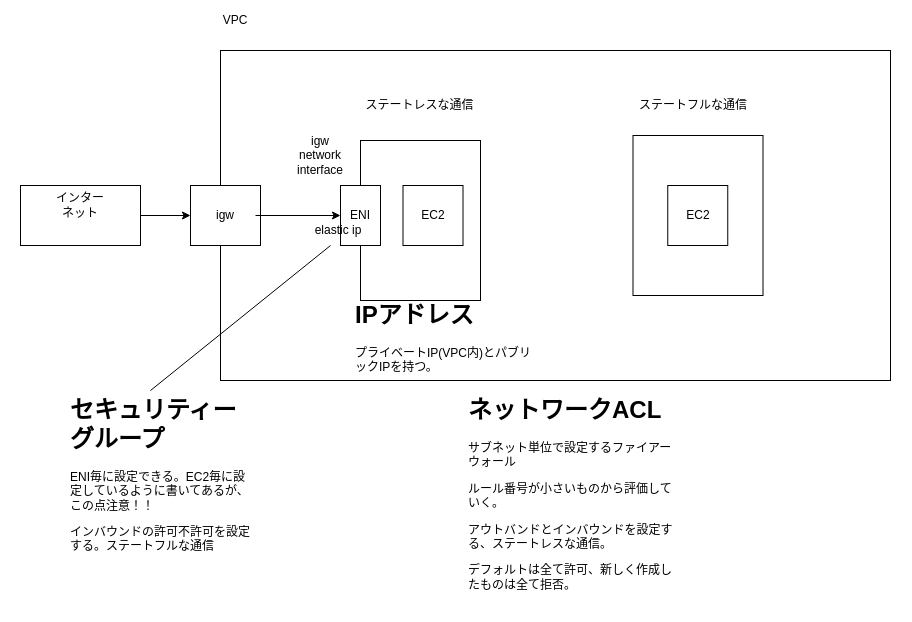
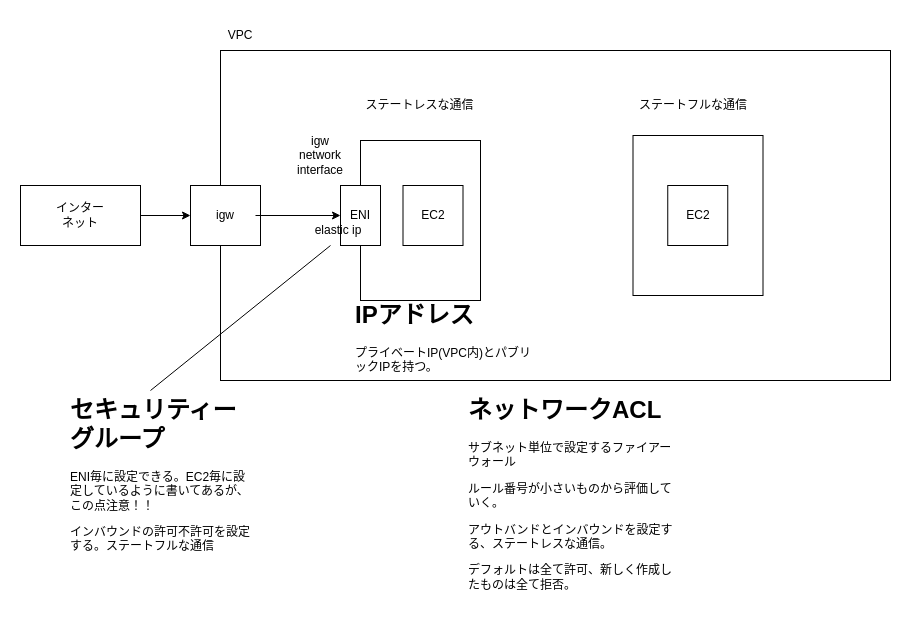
node "VPC": moved (236, 21) -> (241, 36)
node "インターネット": moved (81, 206) -> (81, 216)
